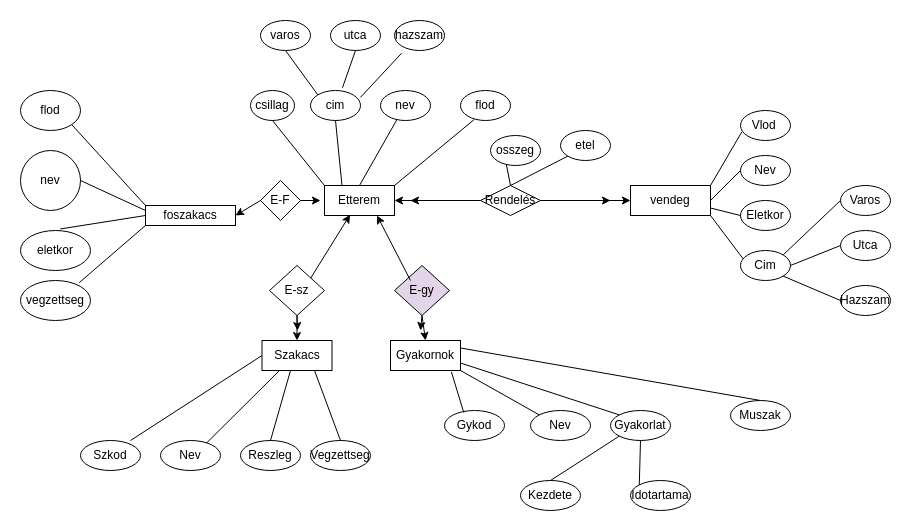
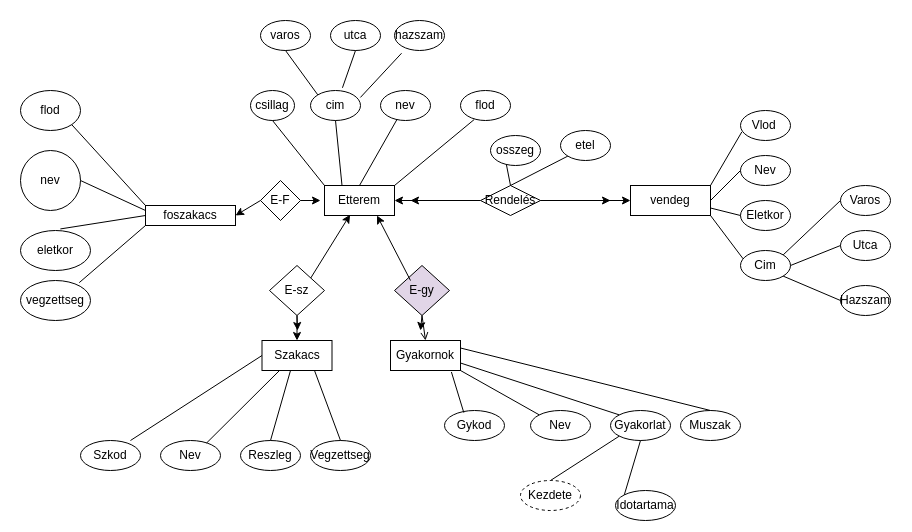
edge "E-gy" -> "Gyakornok": arrowhead classic -> open
node "Muszak": moved (761, 416) -> (711, 426)
node "Kezdete": style solid -> dashed
node "Idotartama": moved (661, 496) -> (646, 506)
